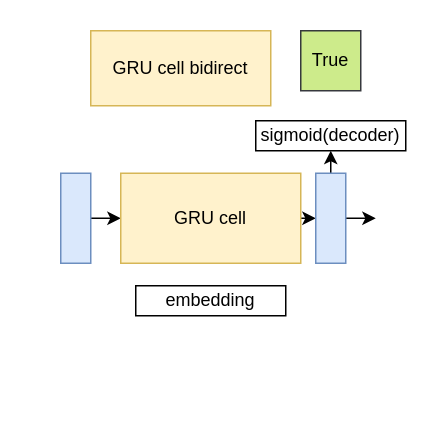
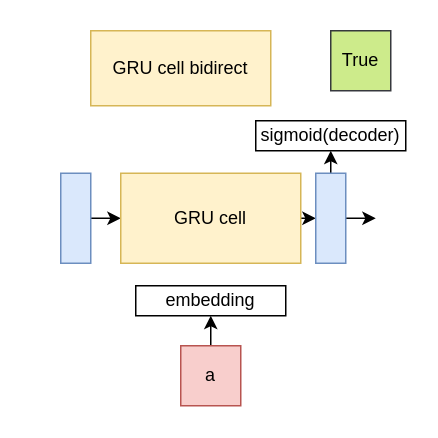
node "True": moved (331, 61) -> (361, 61)
edge "a" -> "embedding": added
node "a": added
